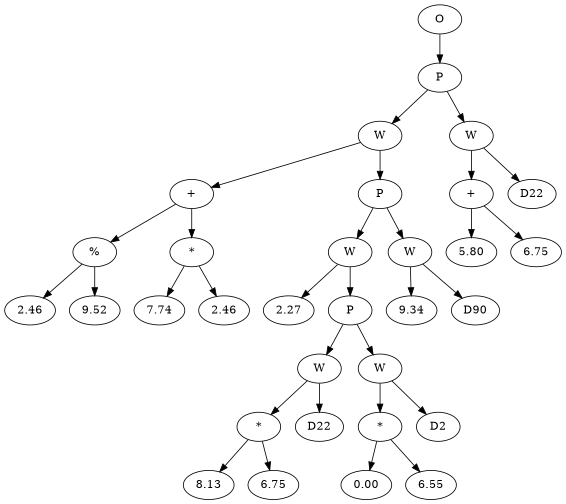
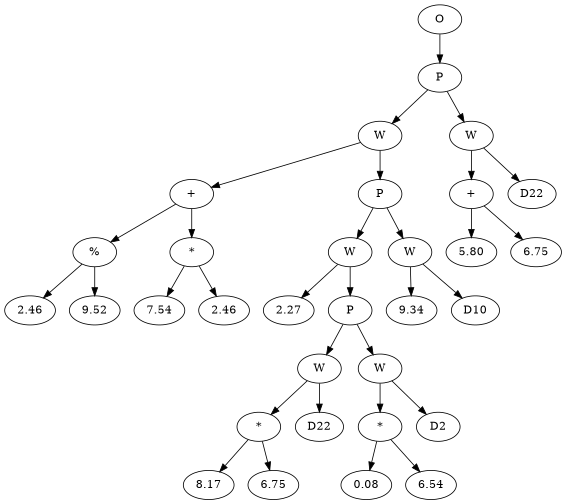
node "7.74": label "7.74" -> "7.54"
node "D90": label "D90" -> "D10"
node "8.13": label "8.13" -> "8.17"
node "0.00": label "0.00" -> "0.08"
node "6.55": label "6.55" -> "6.54"
